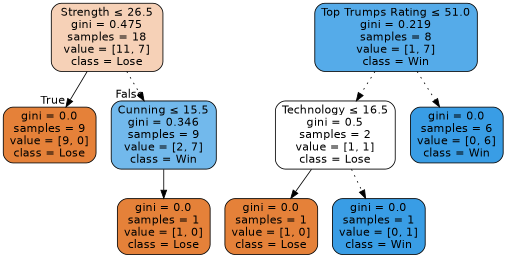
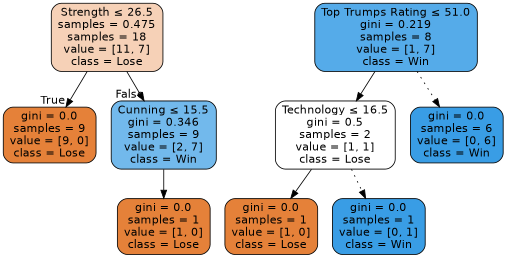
node "Strength ≤ 26.5": text "gini = 0.475" -> "samples = 0.475"
edge "Strength ≤ 26.5" -> "Cunning ≤ 15.5": style dotted -> solid
edge "Top Trumps Rating ≤ 51.0" -> "Technology ≤ 16.5": style dotted -> solid
